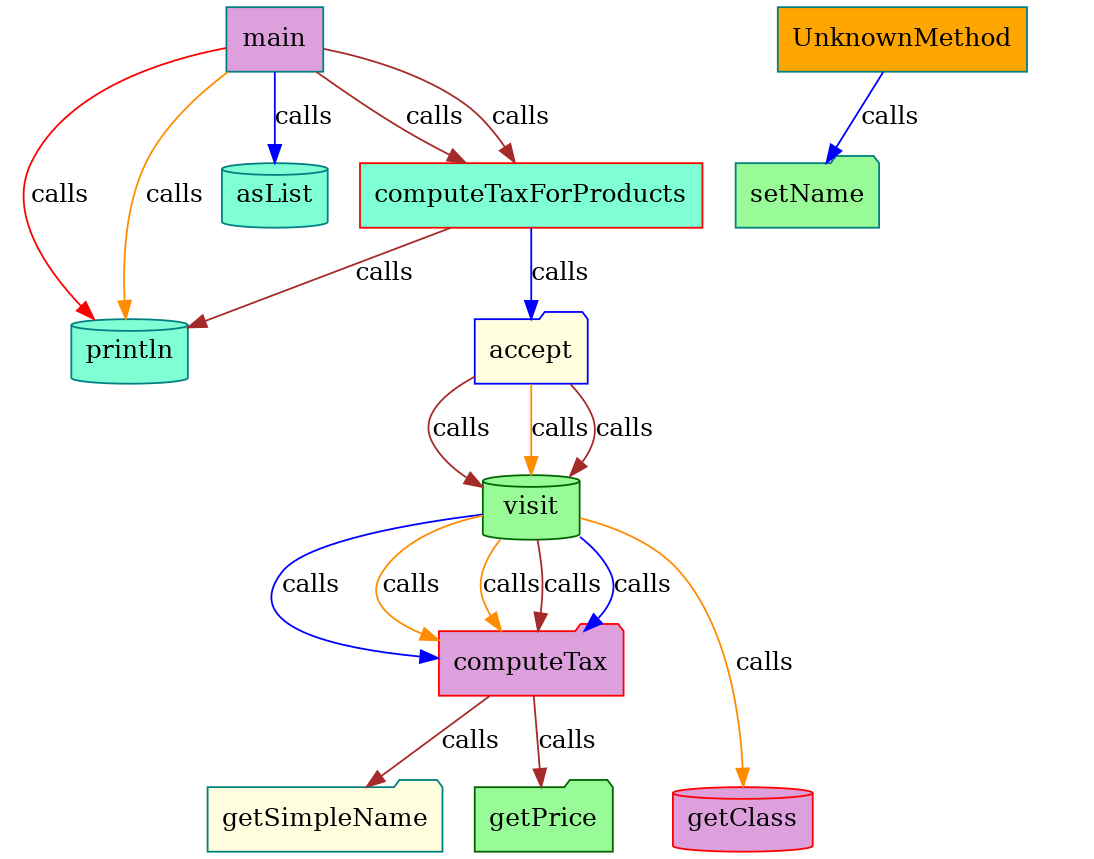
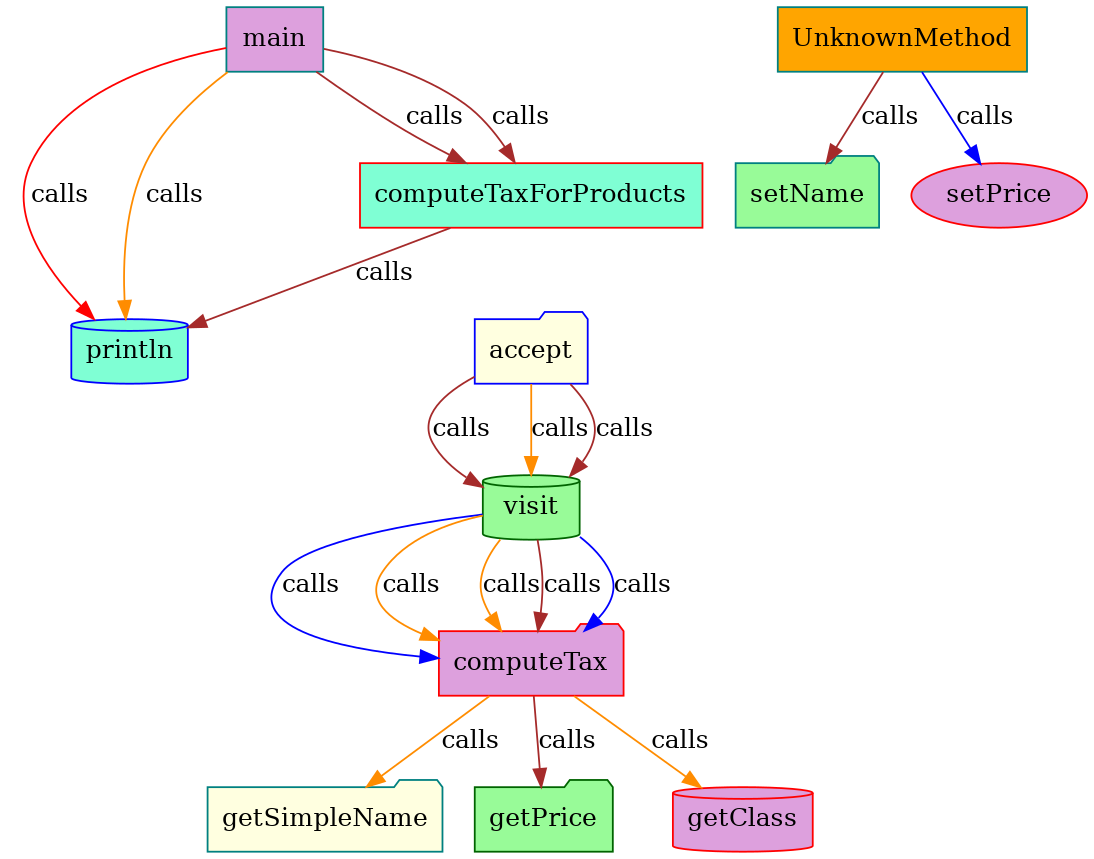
edge "UnknownMethod" -> "setName": color blue -> brown
node "asList": removed
node "setPrice": added
edge "computeTaxForProducts" -> "accept": removed, label "calls"
node "println": color teal -> blue
edge "visit" -> "getClass": now "computeTax" -> "getClass"
edge "computeTax" -> "getSimpleName": color brown -> darkorange
